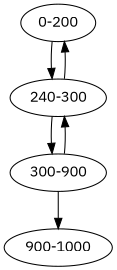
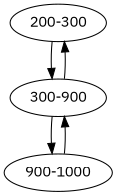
node "0-200": removed
node "240-300": label "240-300" -> "200-300"
edge "900-1000" -> "300-900": added
